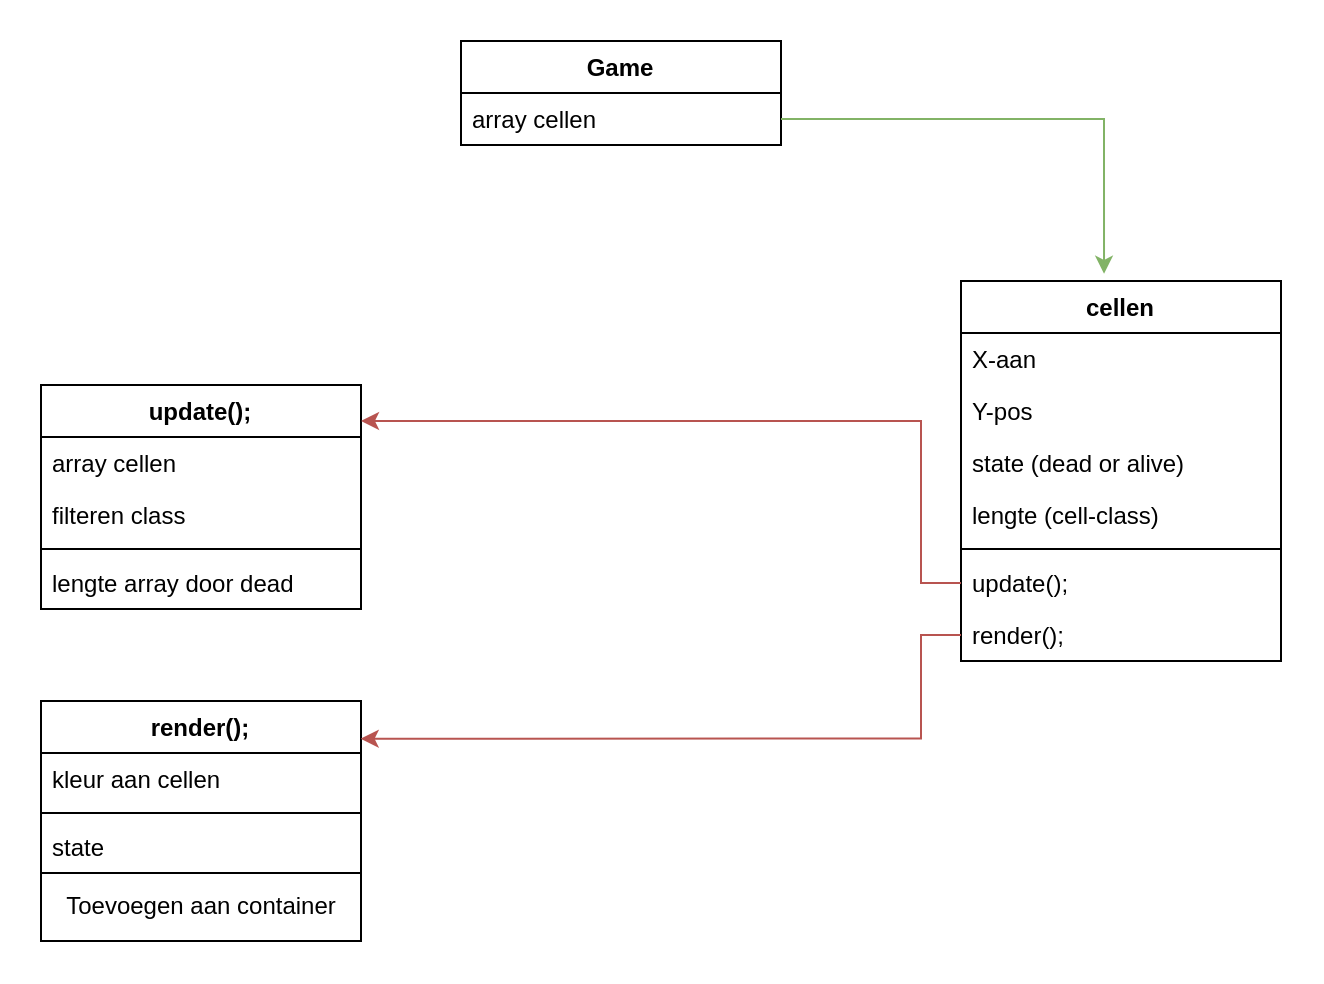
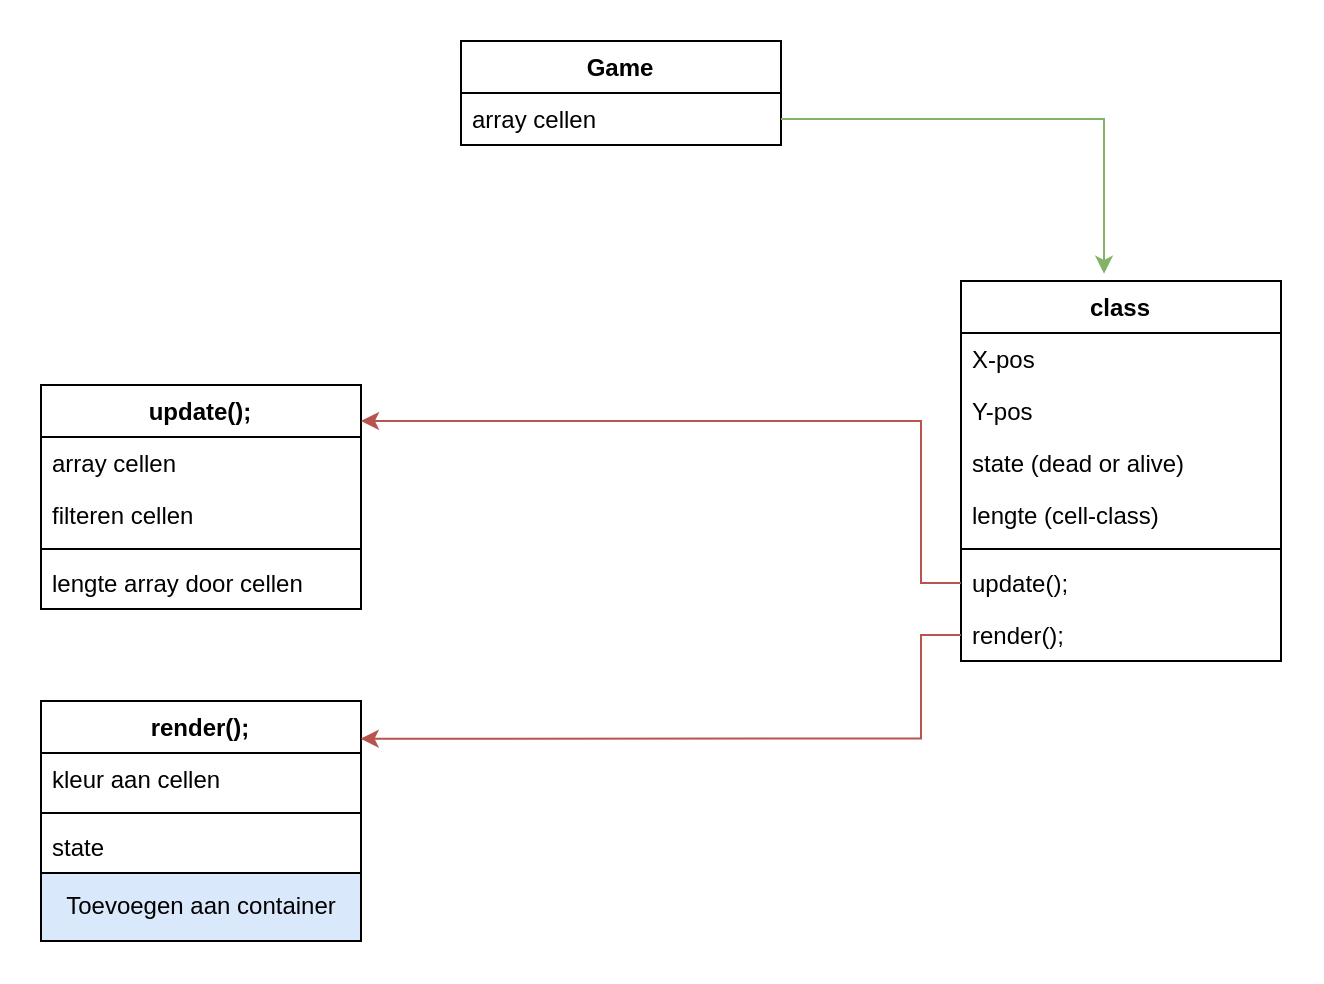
node "cellen": label "cellen" -> "class"
node "X-aan": label "X-aan" -> "X-pos"
node "filteren class": label "filteren class" -> "filteren cellen"
node "lengte array door dead": label "lengte array door dead" -> "lengte array door cellen"
node "Toevoegen aan container": fillcolor #ffffff -> #dae8fc
